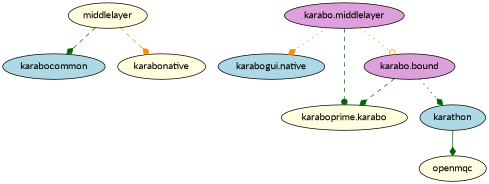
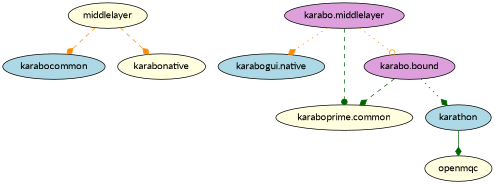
edge "middlelayer" -> "karabocommon": color darkgreen -> darkorange
node "karaboprime.karabo": label "karaboprime.karabo" -> "karaboprime.common"
